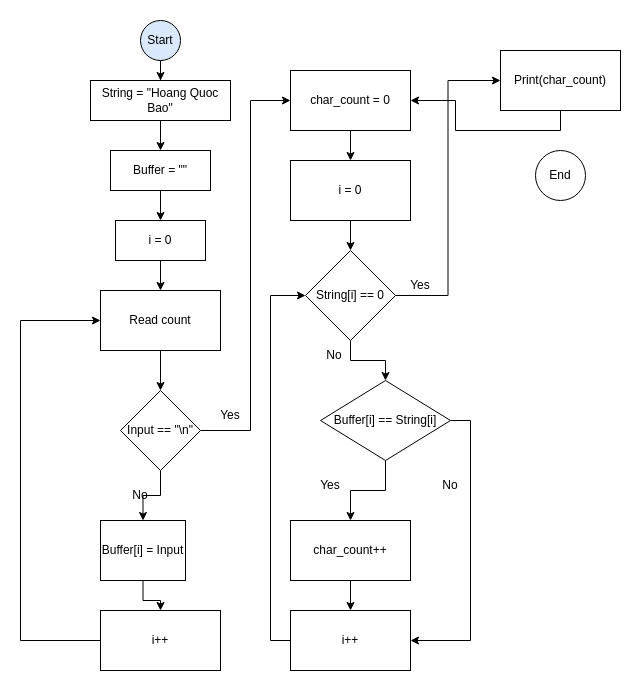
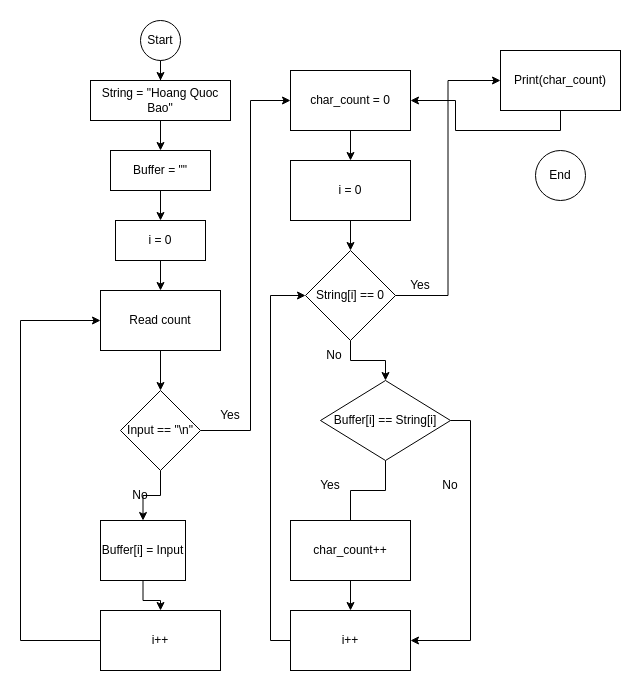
node "Start": fillcolor #dae8fc -> #ffffff
edge "Buffer[i] == String[i]" -> "char_count++": arrowhead classic -> none
